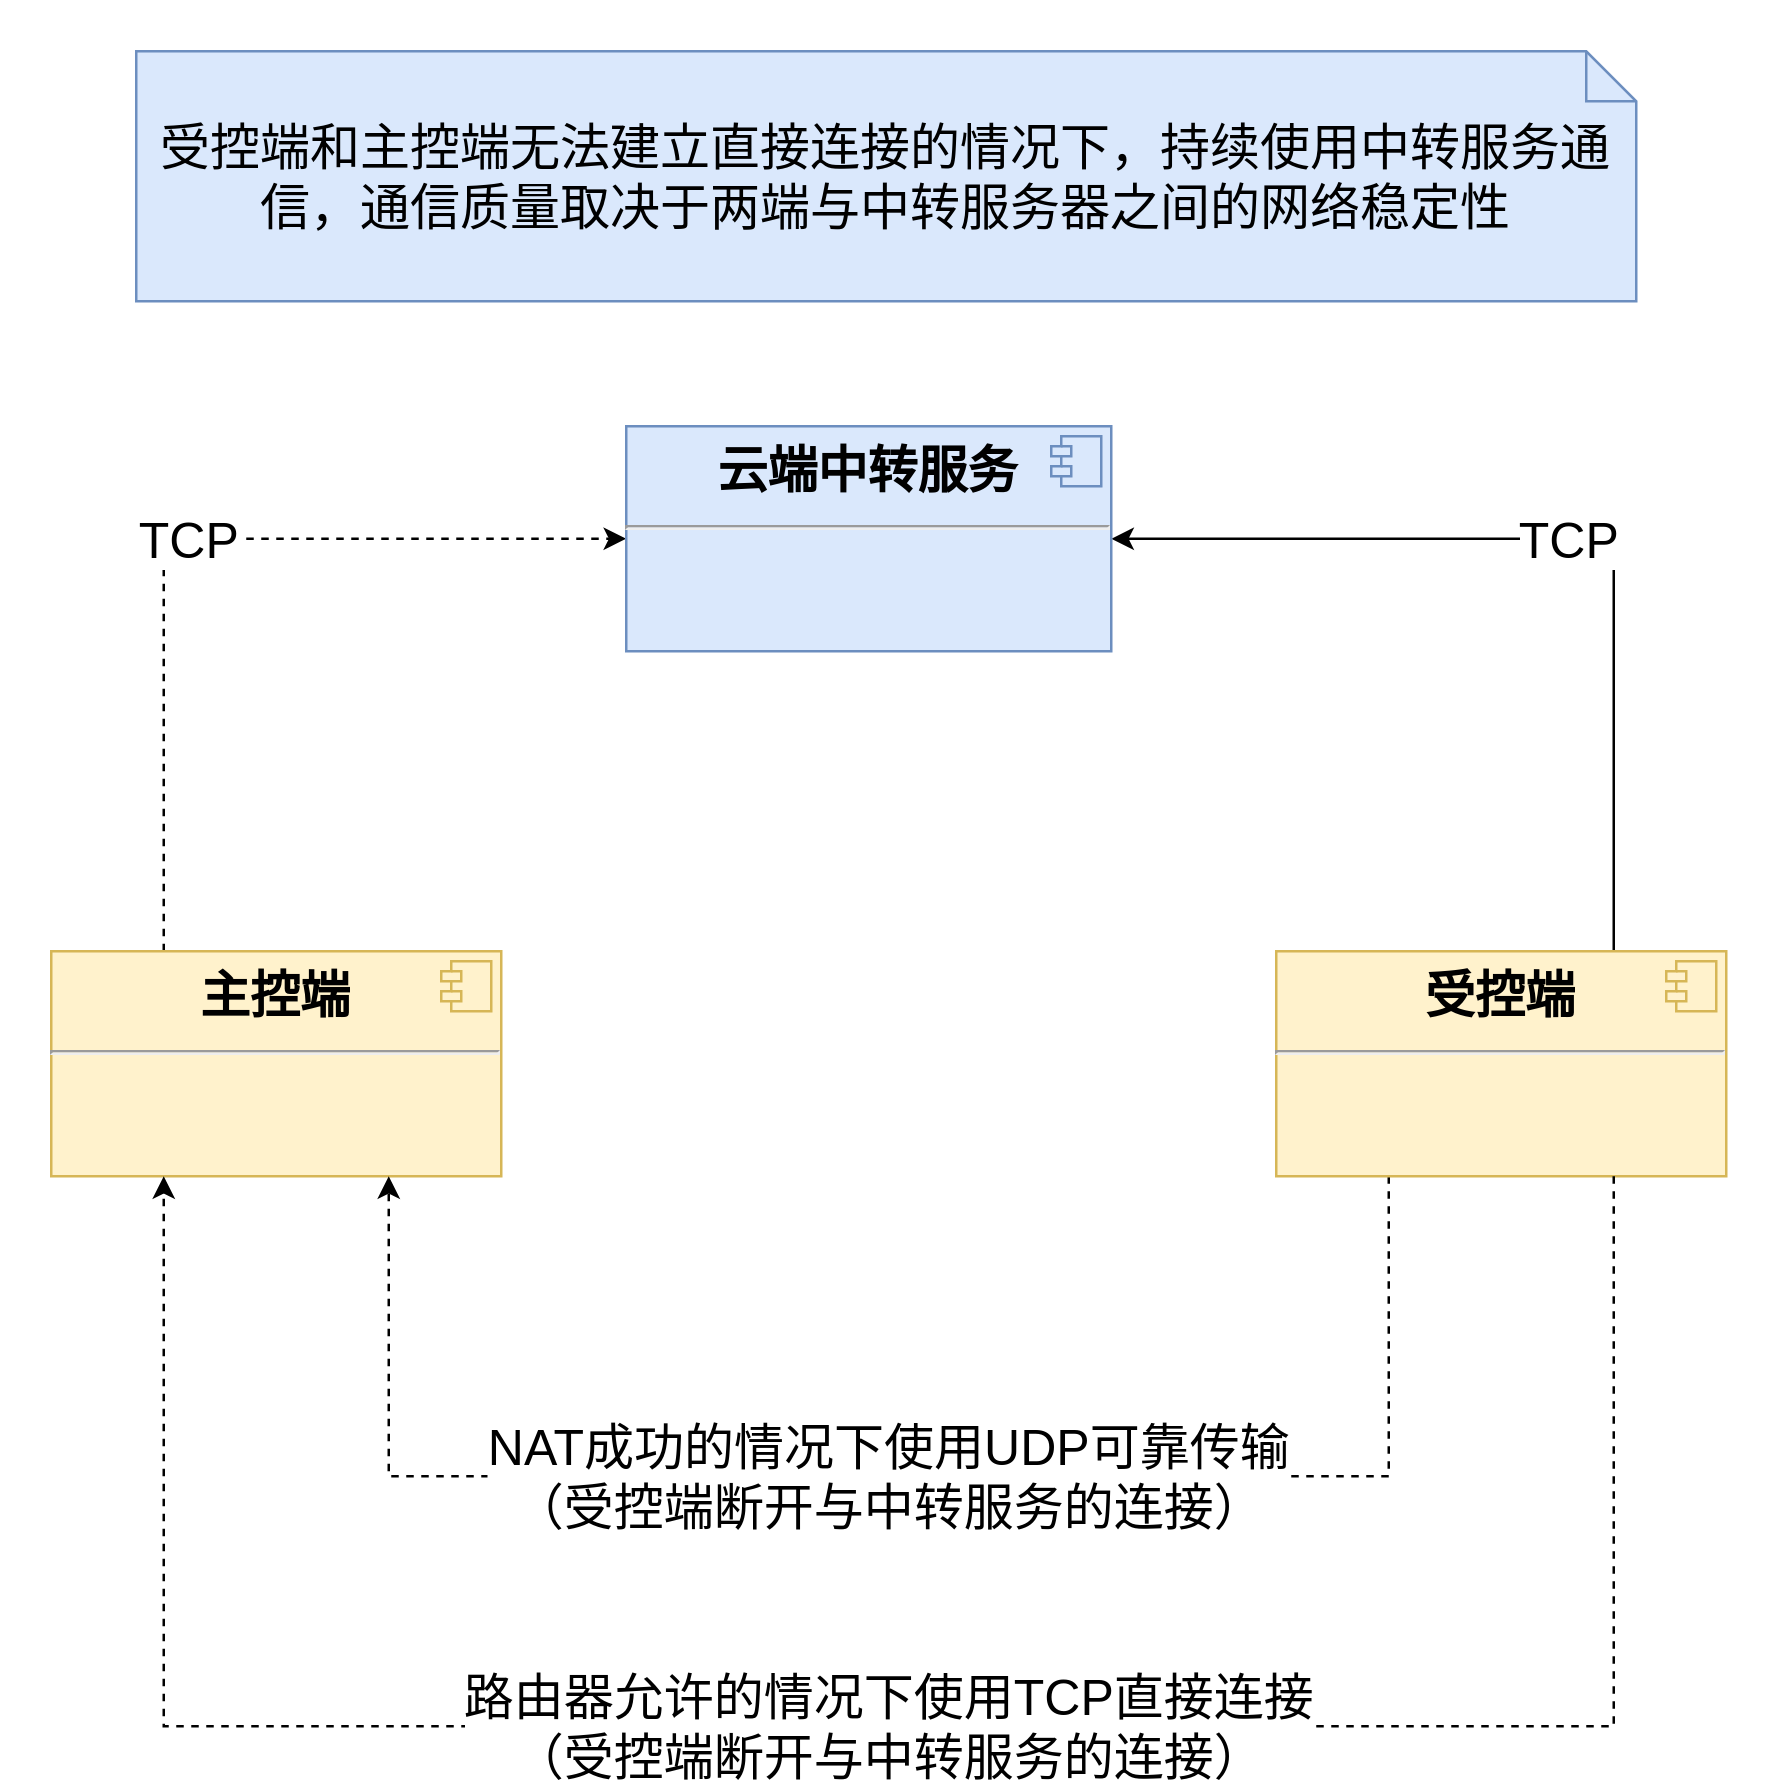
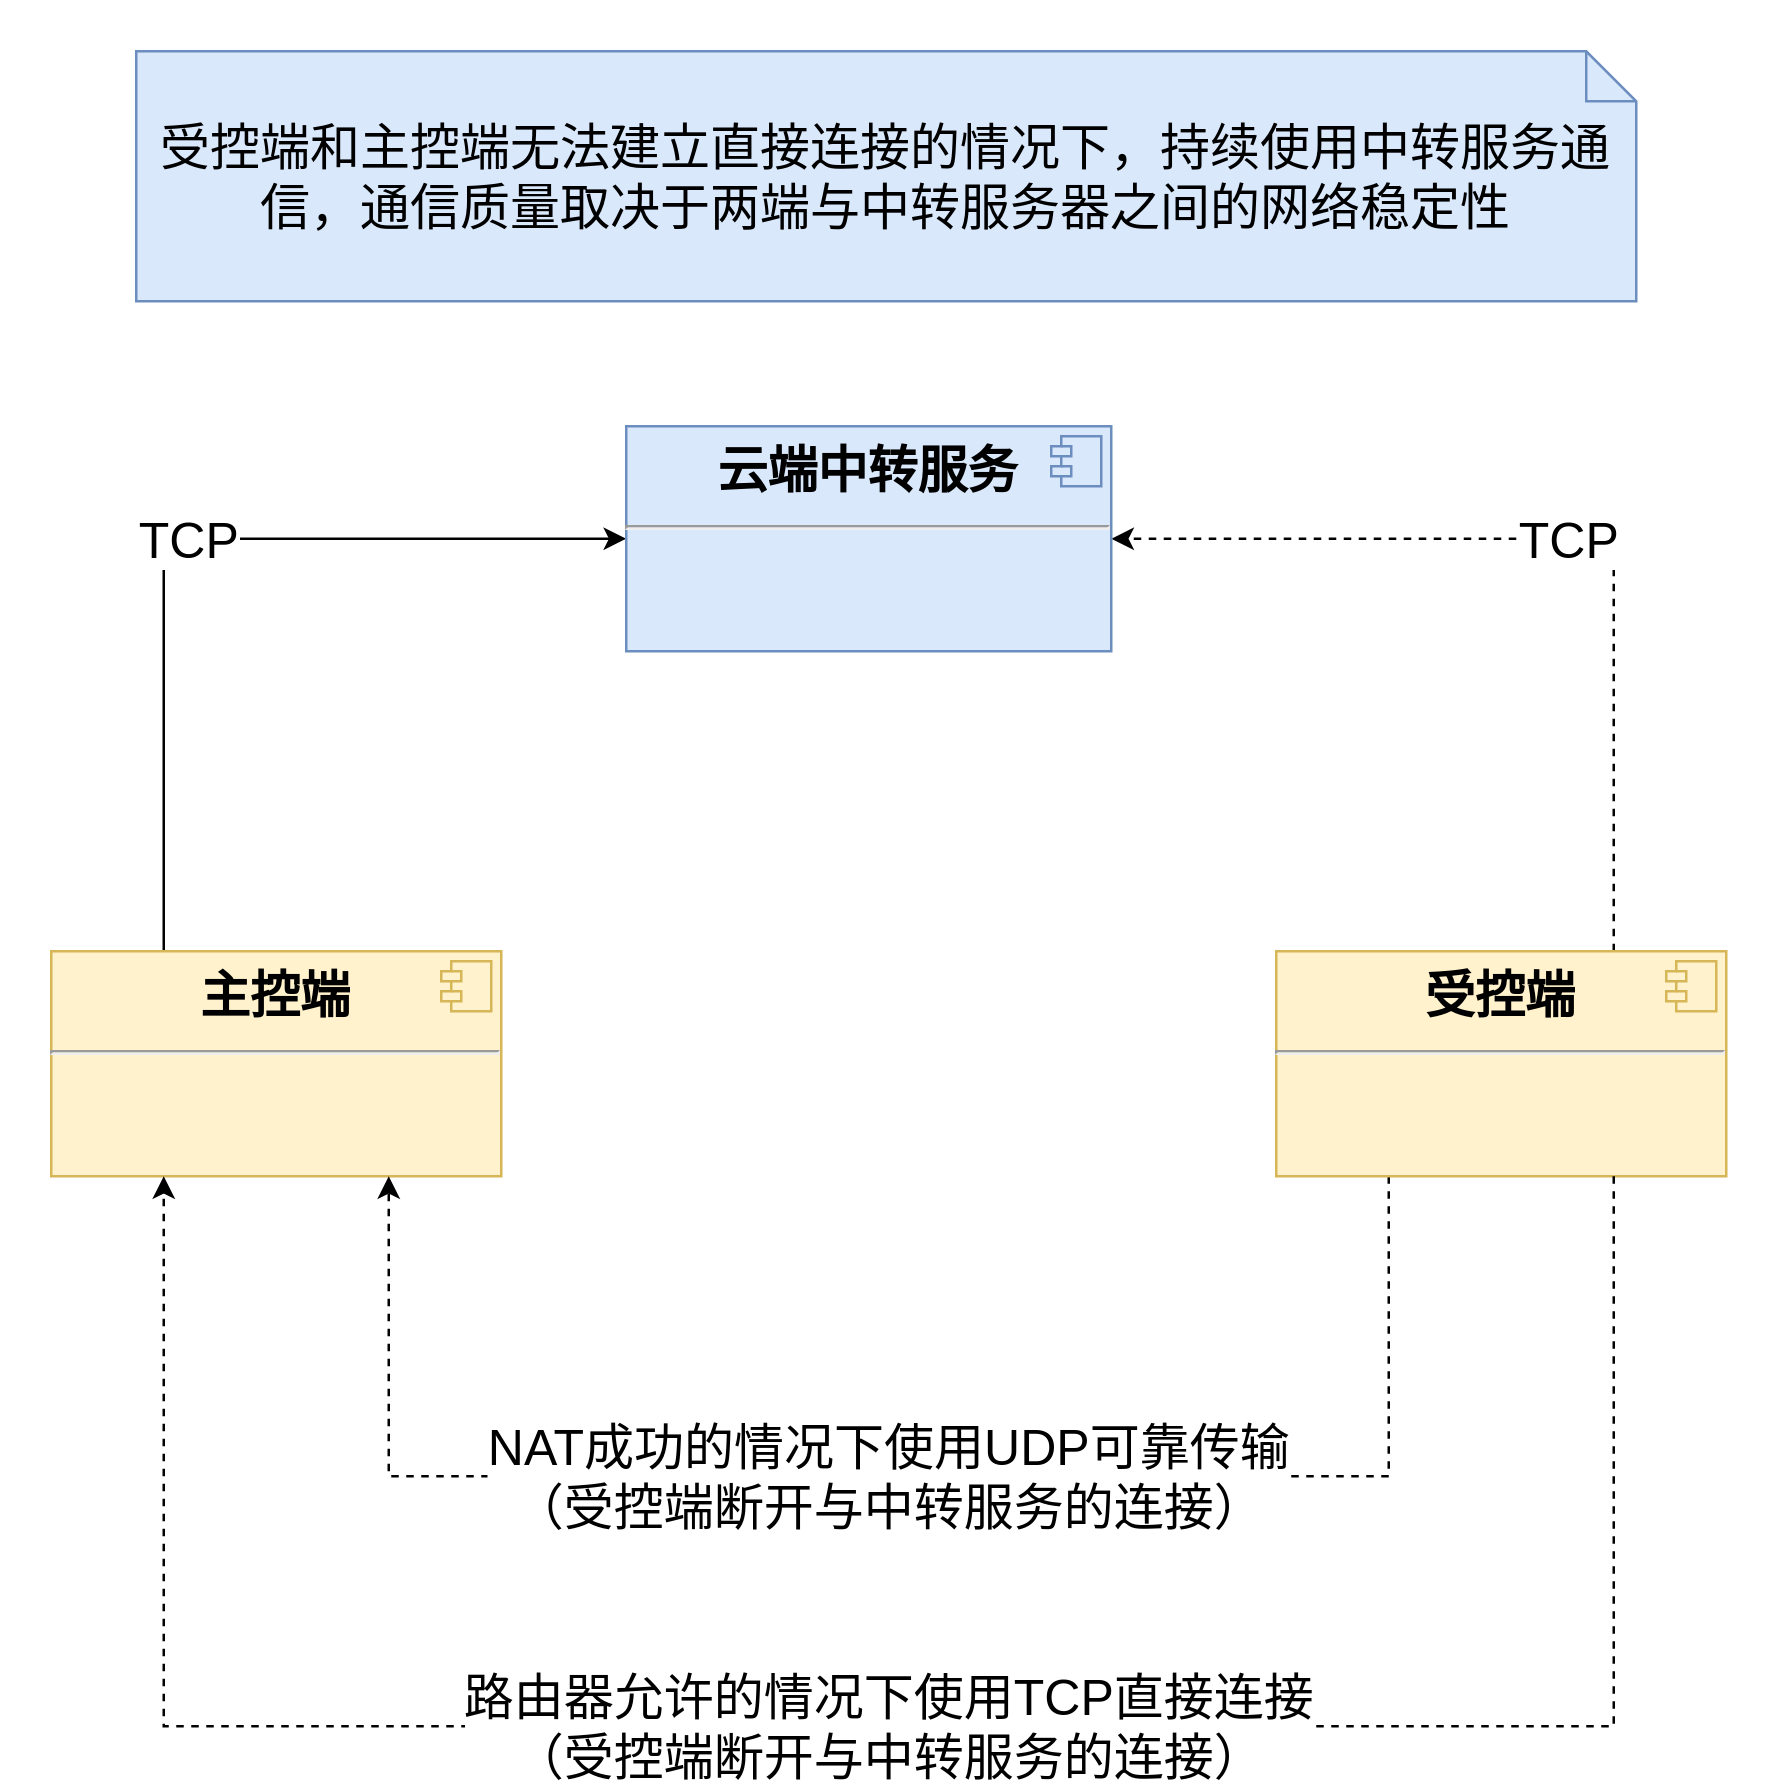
edge "受控端" -> "云端中转服务": style solid -> dashed
edge "主控端" -> "云端中转服务": style dashed -> solid
